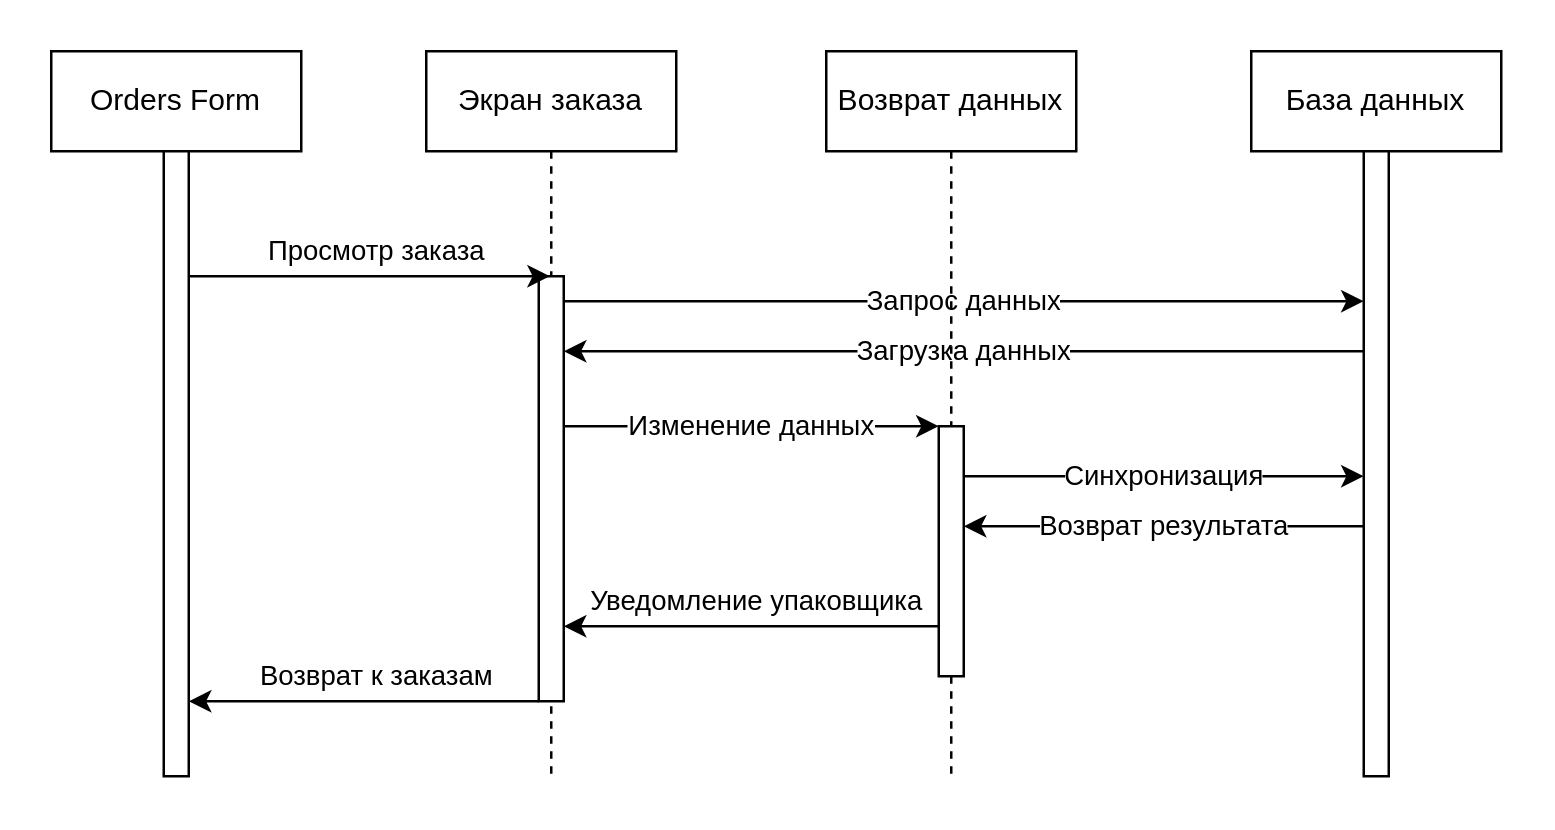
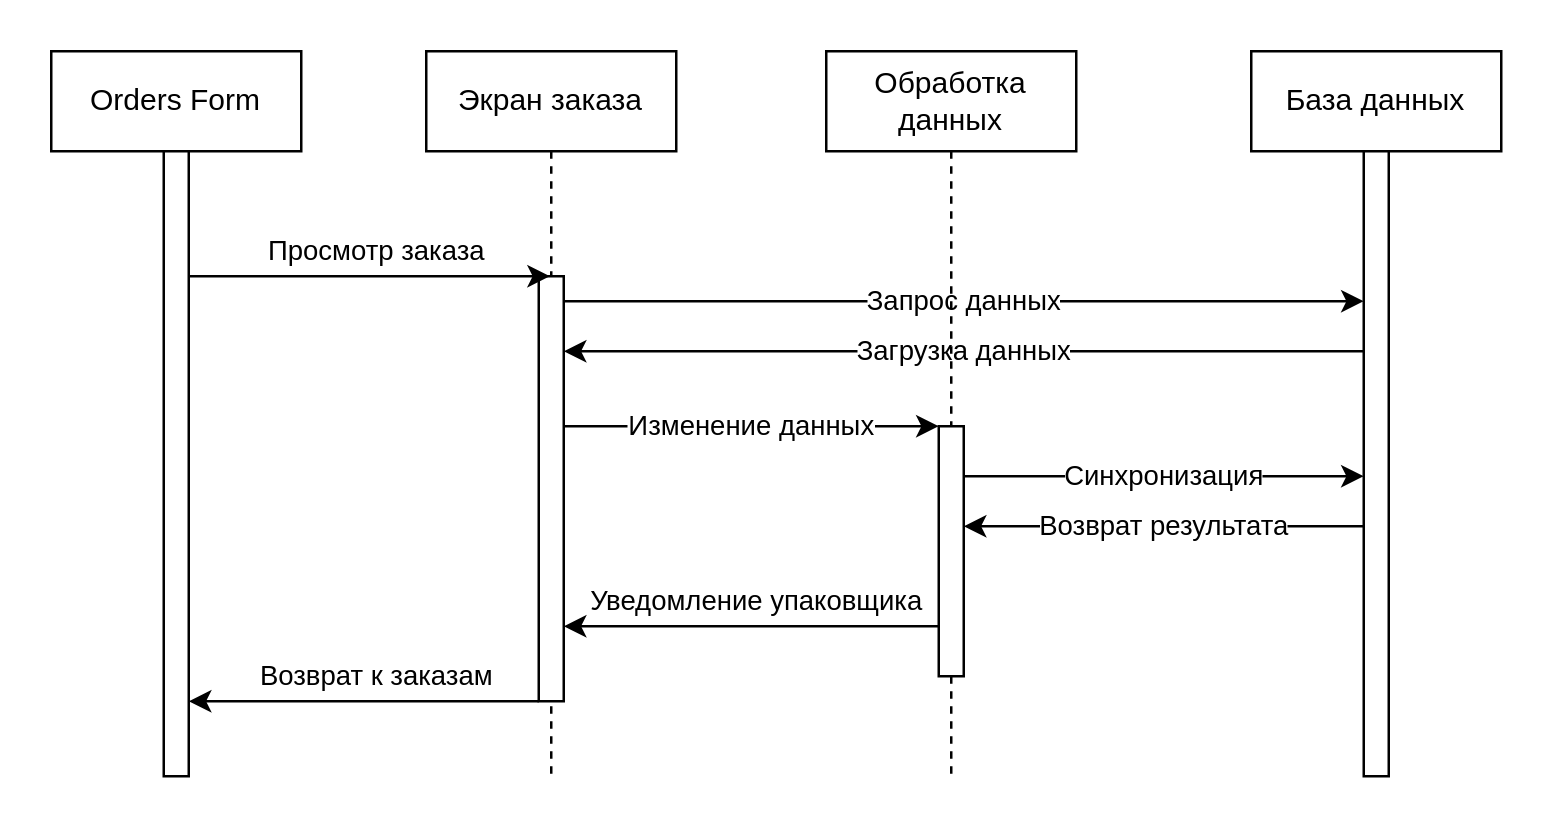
node "Возврат данных": label "Возврат данных" -> "Обработка данных"
